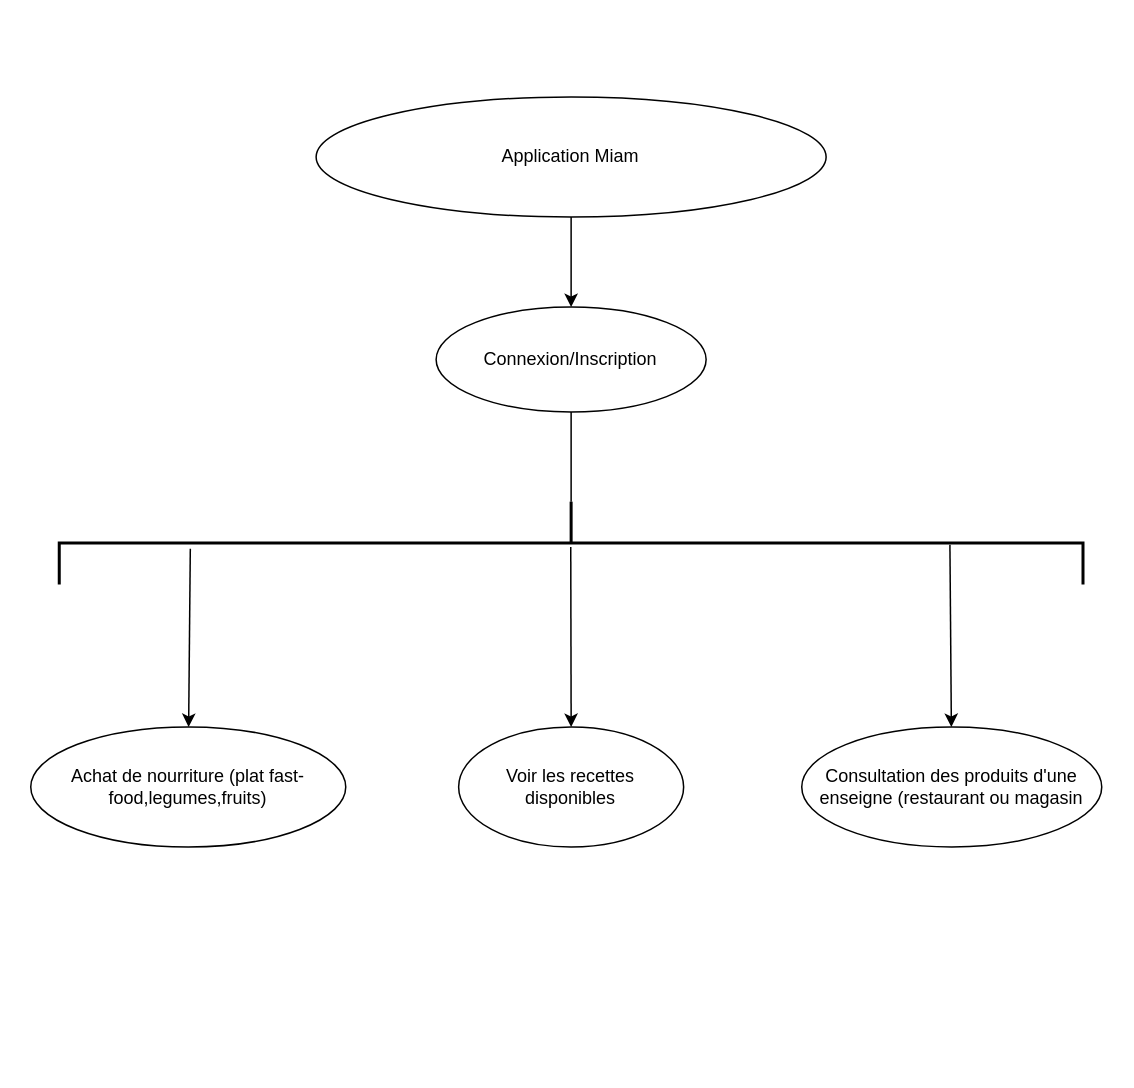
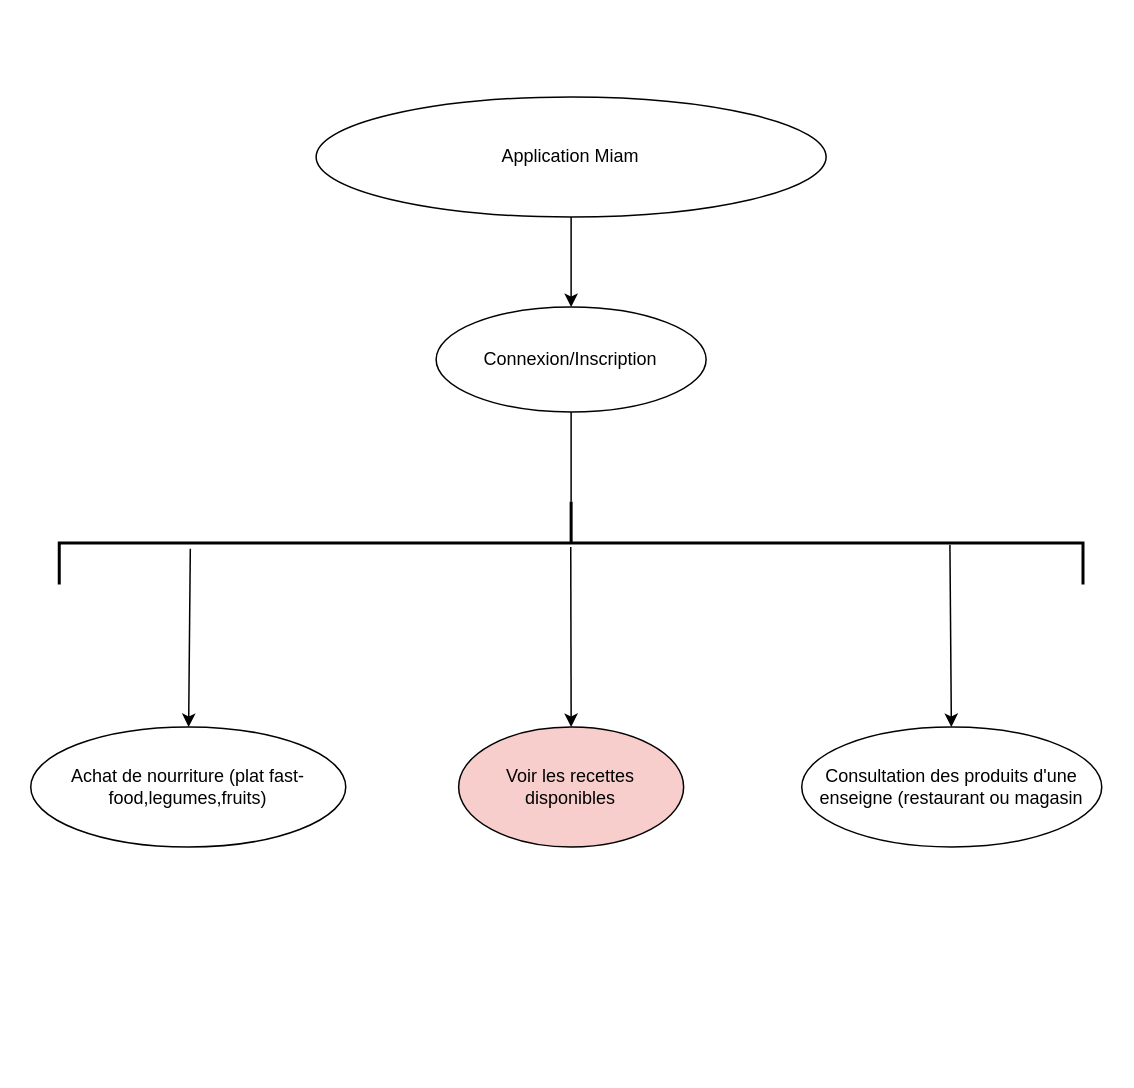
node "Voir les recettes disponibles": fillcolor #ffffff -> #f8cecc
